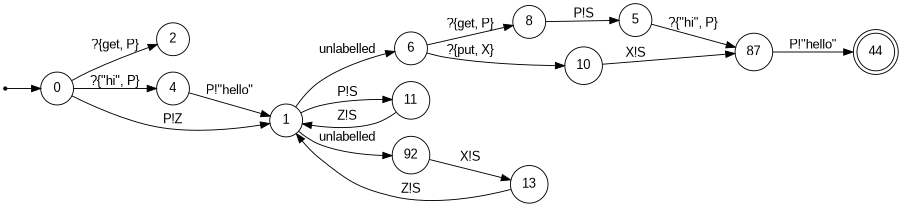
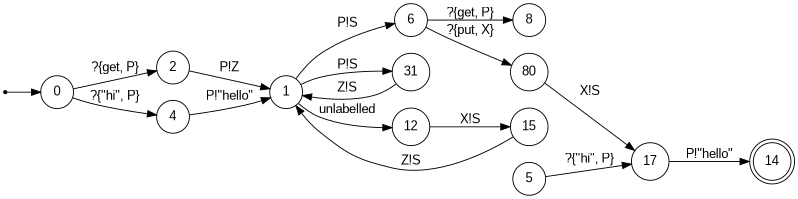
edge "8" -> "5": removed, label "P!S"
edge "1" -> "6": label "unlabelled" -> "P!S"
node "87": label "87" -> "17"
node "44": label "44" -> "14"
node "10": label "10" -> "80"
node "11": label "11" -> "31"
edge "0" -> "1": now "2" -> "1"
node "92": label "92" -> "12"
node "13": label "13" -> "15"
